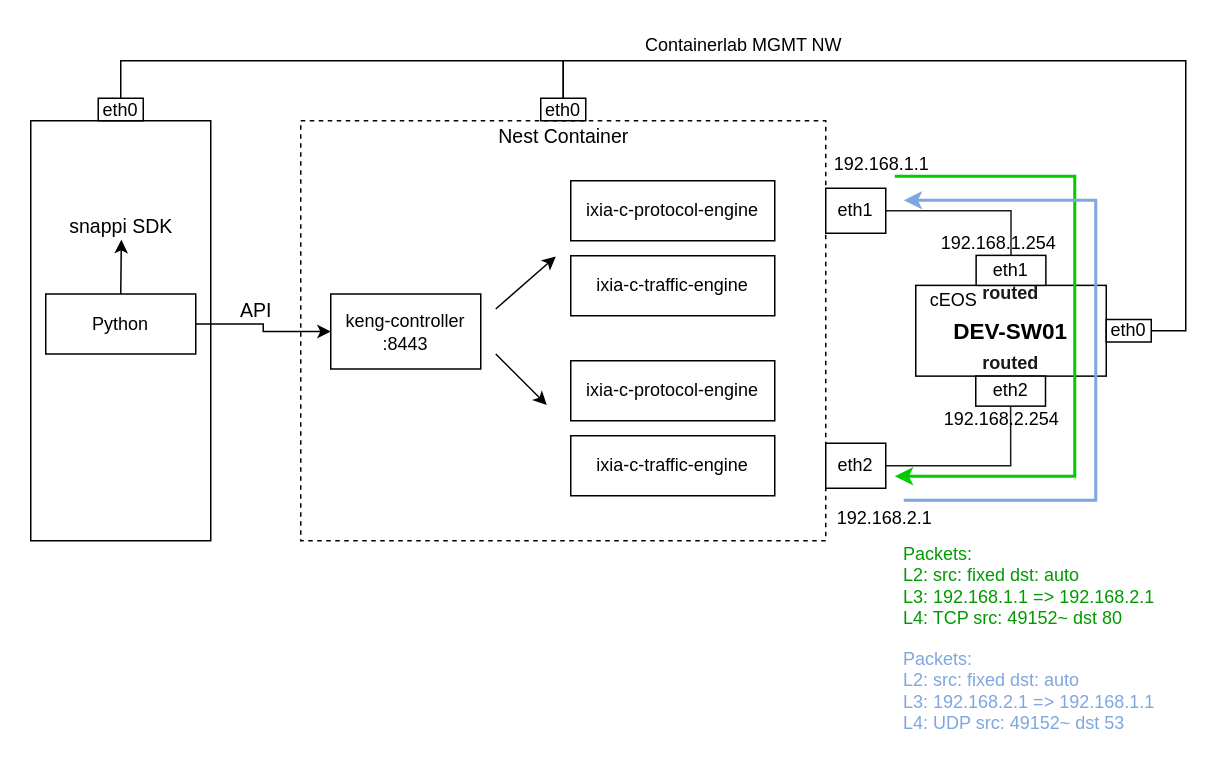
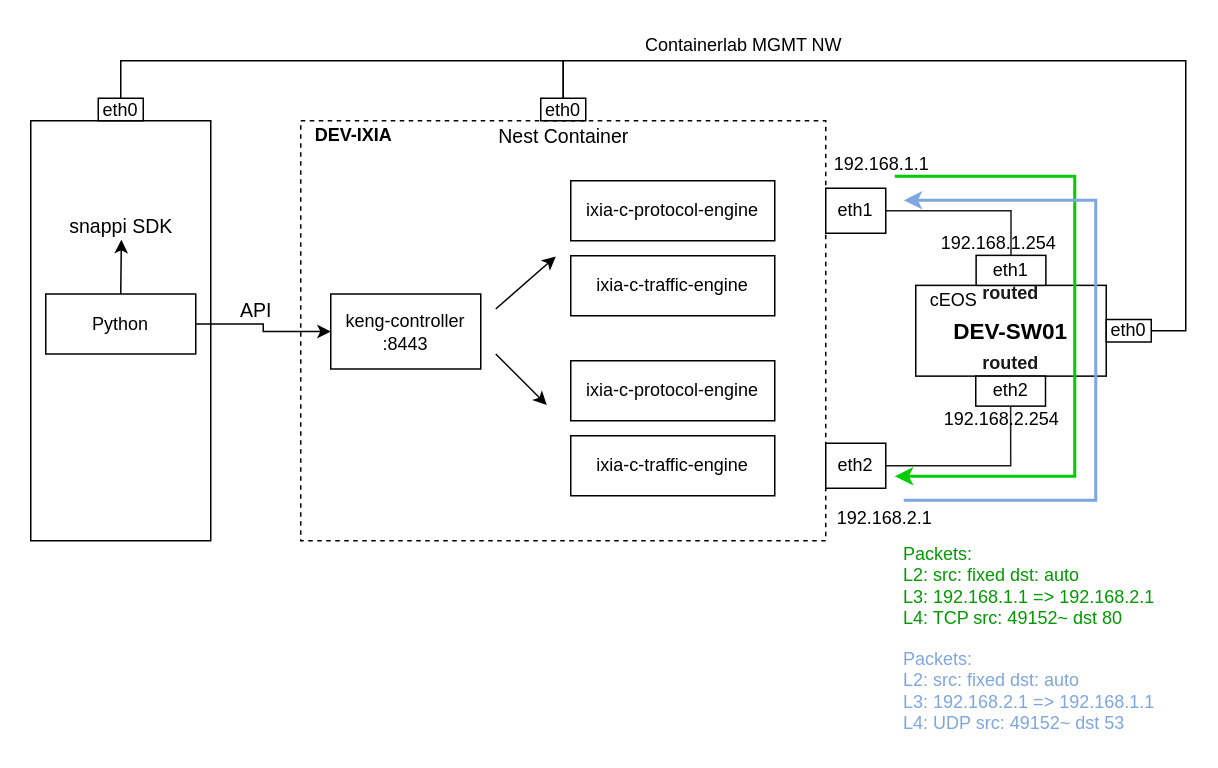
node "DEV-IXIA": added
